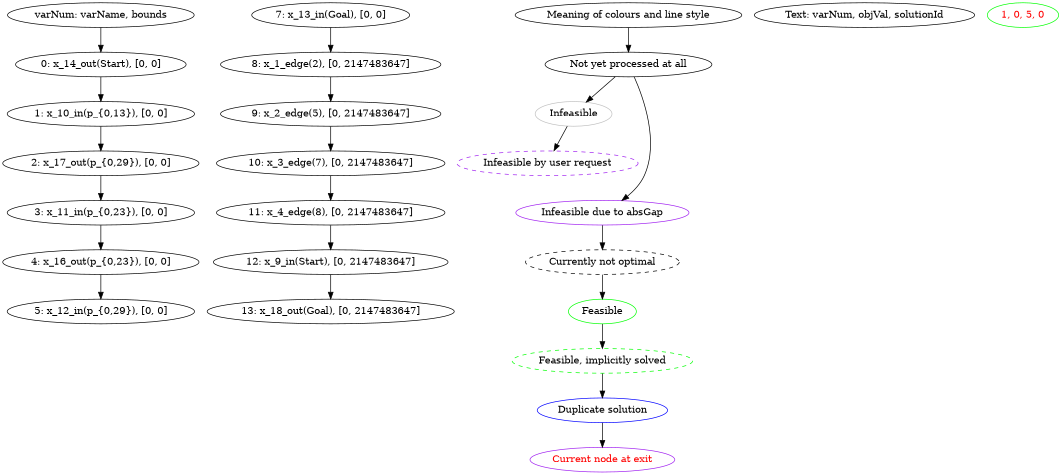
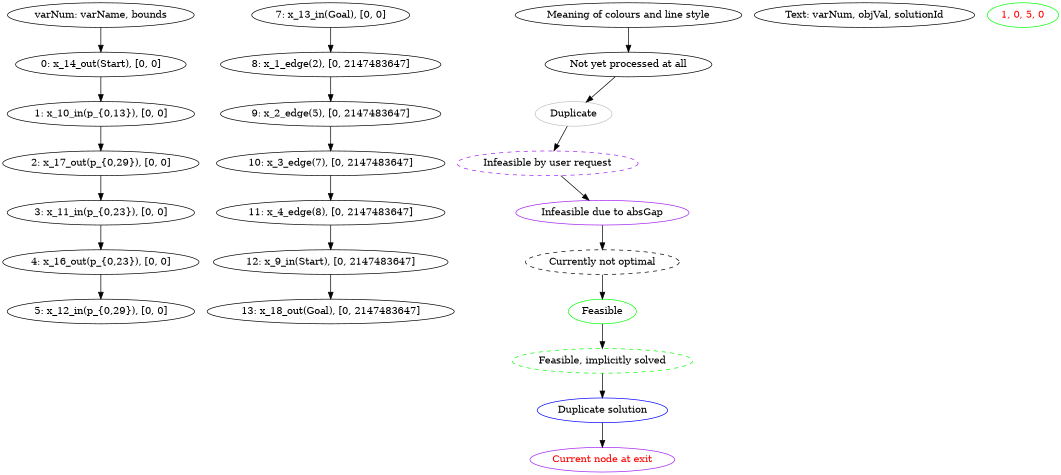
node "Infeasible": label "Infeasible" -> "Duplicate"
edge "Not yet processed at all" -> "Infeasible due to absGap": now "Infeasible by user request" -> "Infeasible due to absGap"
